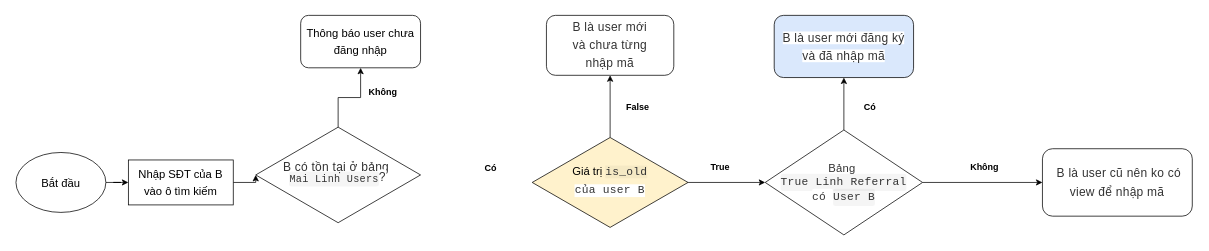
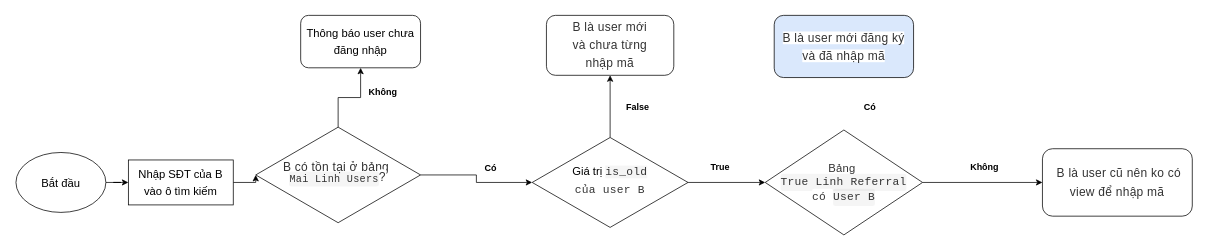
edge "Bảng True Linh Referral có User B" -> "B là user mới đăng ký và đã nhập mã": removed
edge "B có tồn tại ở bảng Mai Linh Users?" -> "Giá trị is_old của user B": added
node "Giá trị is_old của user B": fillcolor #fff2cc -> #ffffff
